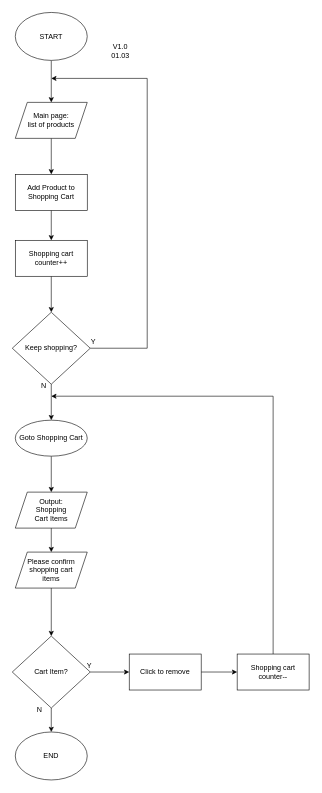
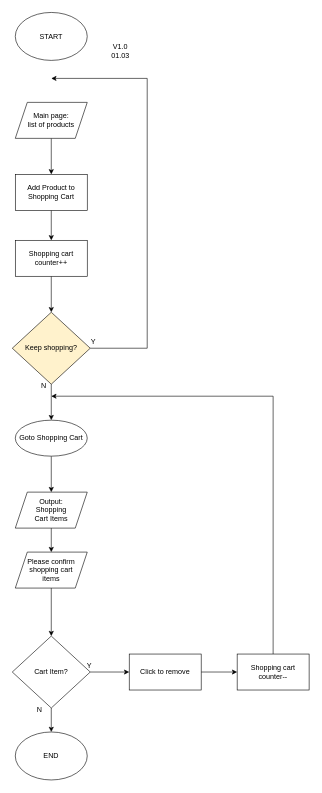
edge "START" -> "Main page: list of products": removed
node "Keep shopping?": fillcolor #ffffff -> #fff2cc
